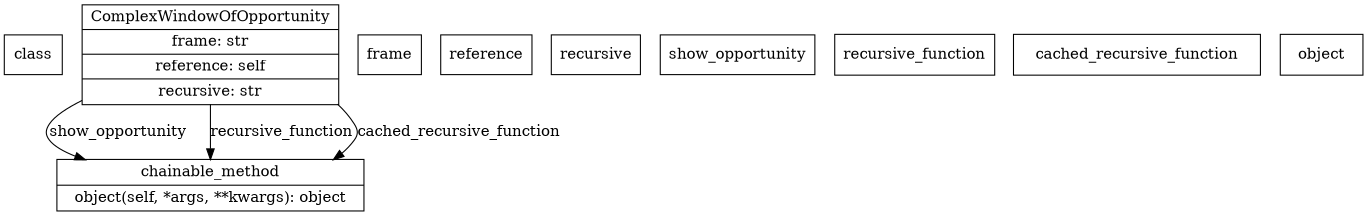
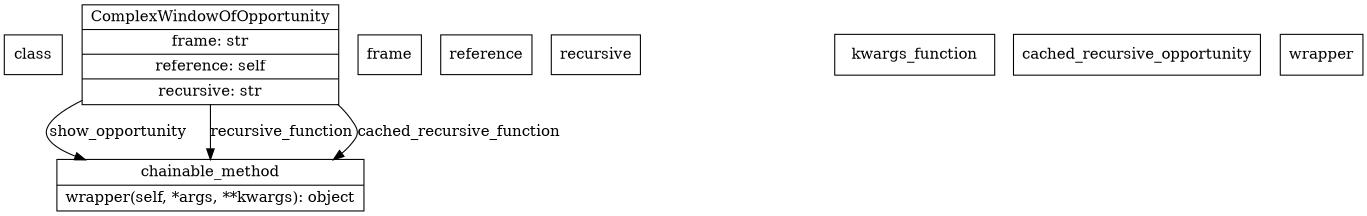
node "show_opportunity": removed
node "recursive_function": label "recursive_function" -> "kwargs_function"
node "cached_recursive_function": label "cached_recursive_function" -> "cached_recursive_opportunity"
node "object": label "object" -> "wrapper"
node "chainable_method": text "object(self, *args, **kwargs): object" -> "wrapper(self, *args, **kwargs): object"
